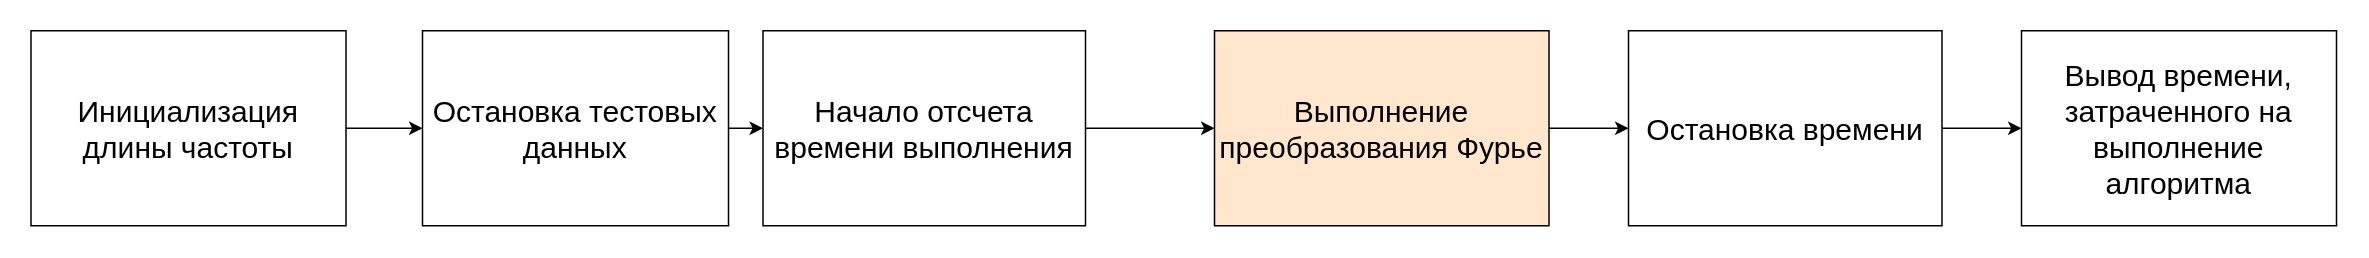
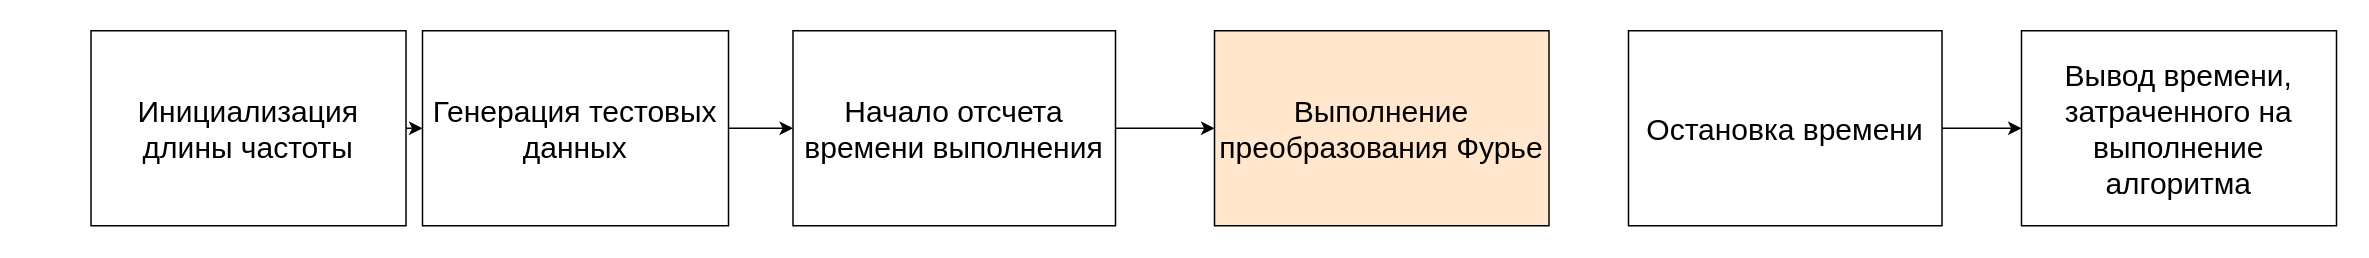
node "Инициализация длины частоты": moved (188, 128) -> (248, 128)
node "Остановка тестовых данных": label "Остановка тестовых данных" -> "Генерация тестовых данных"
node "Начало отсчета времени выполнения": moved (924, 128) -> (954, 128)
edge "Выполнение преобразования Фурье" -> "Остановка времени": removed
